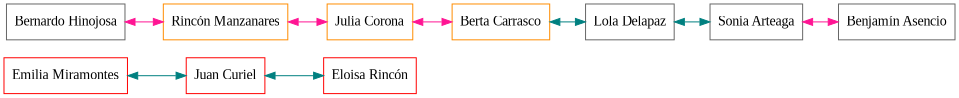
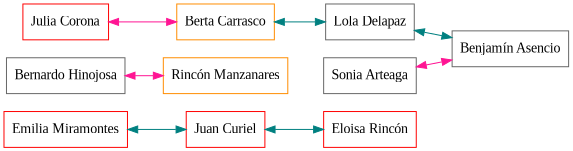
edge "Rincón Manzanares" -- "Julia Corona": removed
node "Julia Corona": color darkorange -> red
edge "Lola Delapaz" -- "Sonia Arteaga": now "Lola Delapaz" -- "Benjamín Asencio"
